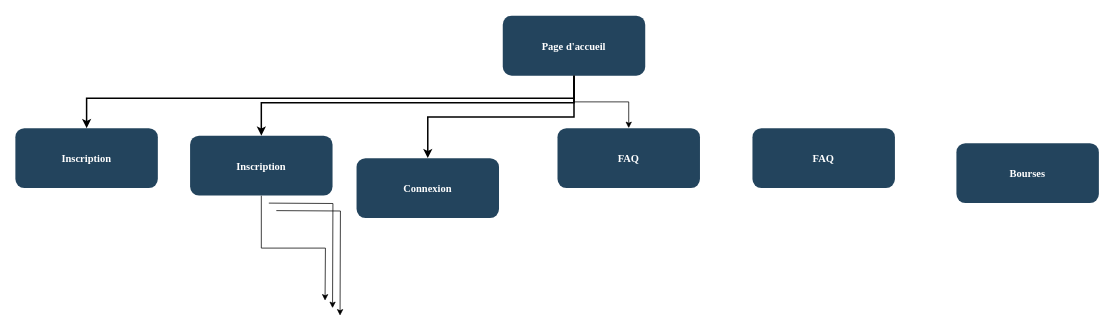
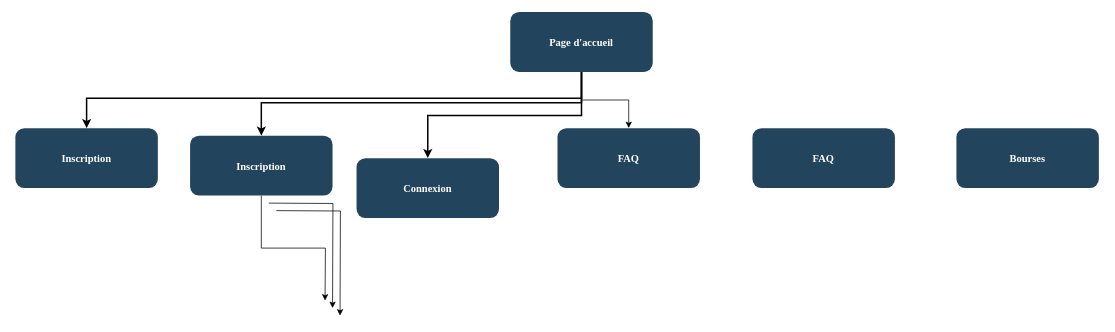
node "Page d'accueil": moved (574, 45) -> (582, 42)
node "Bourses": moved (1028, 173) -> (1028, 158)
